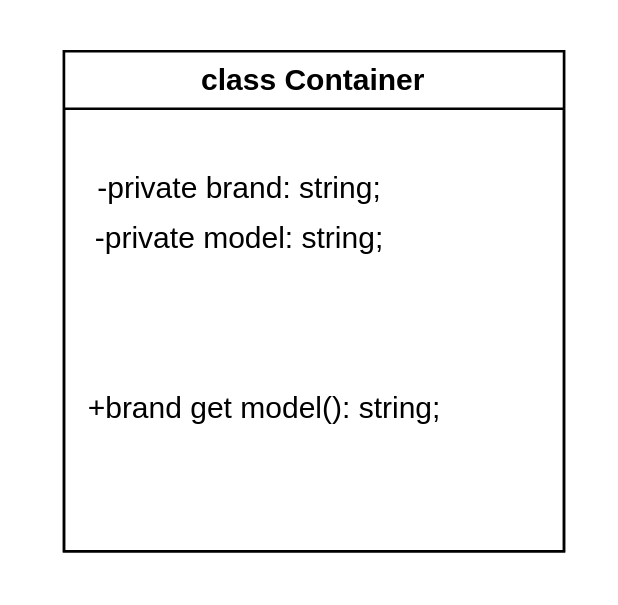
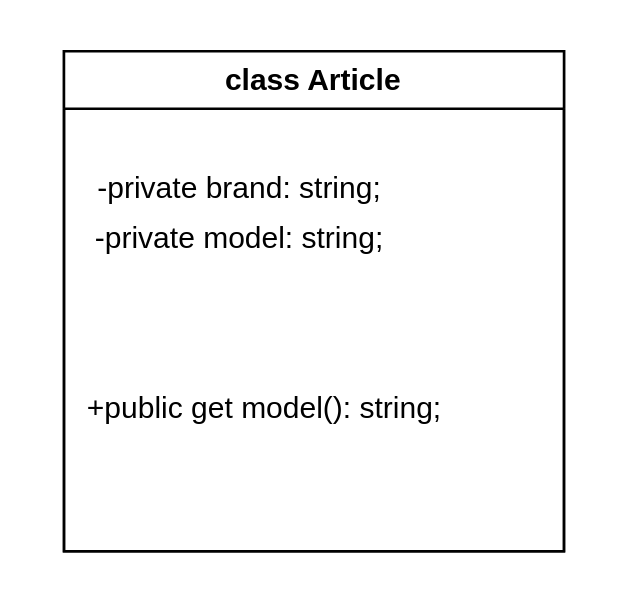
node "class Container": label "class Container" -> "class Article"
node "+brand get model(): string;": label "+brand get model(): string;" -> "+public get model(): string;"
